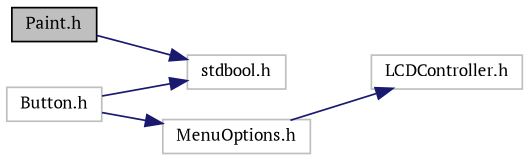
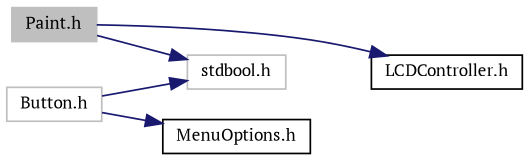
node "Paint.h": color black -> grey75
node "LCDController.h": color grey75 -> black
edge "MenuOptions.h" -> "LCDController.h": now "Paint.h" -> "LCDController.h"
node "MenuOptions.h": color grey75 -> black
